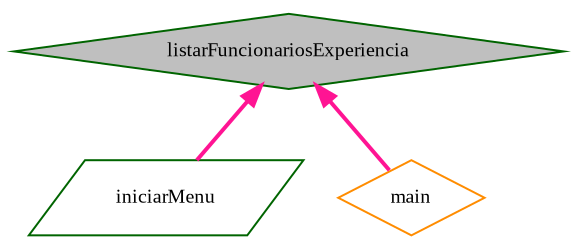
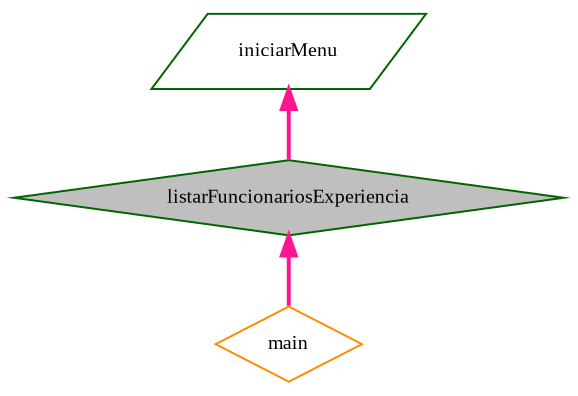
edge "iniciarMenu" -> "listarFuncionariosExperiencia": reversed
